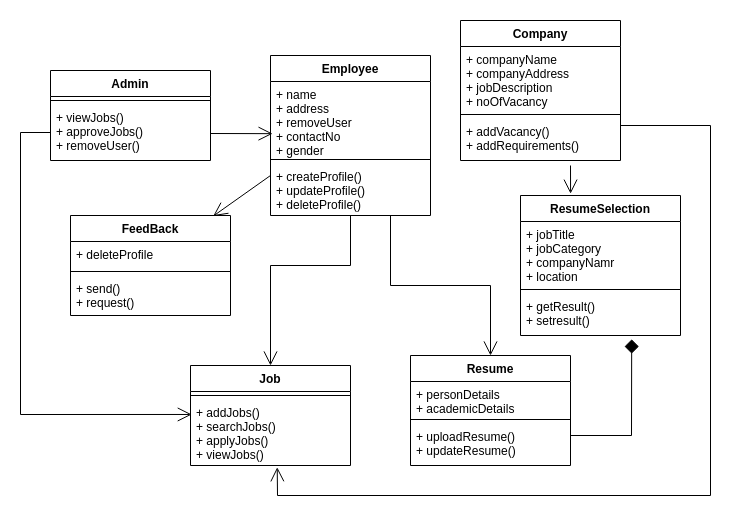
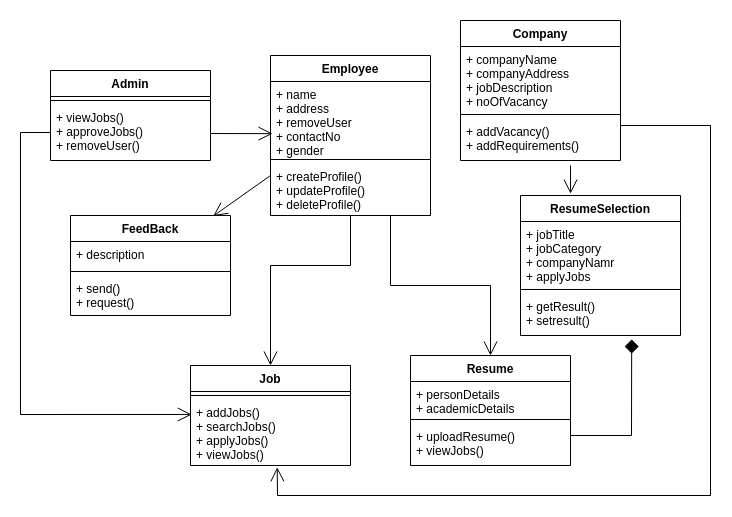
node "+ jobTitle + jobCategory + companyNamr + location": label "+ jobTitle + jobCategory + companyNamr + location" -> "+ jobTitle + jobCategory + companyNamr + applyJobs"
node "+ deleteProfile": label "+ deleteProfile" -> "+ description"
node "+ uploadResume() + updateResume()": label "+ uploadResume() + updateResume()" -> "+ uploadResume() + viewJobs()"
